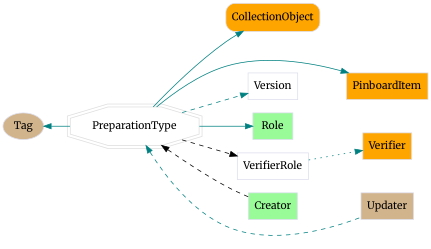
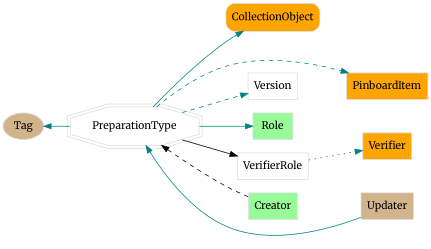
edge "PreparationType" -> "PinboardItem": style solid -> dashed
edge "PreparationType" -> "VerifierRole": style dashed -> solid
edge "Updater" -> "PreparationType": style dashed -> solid
